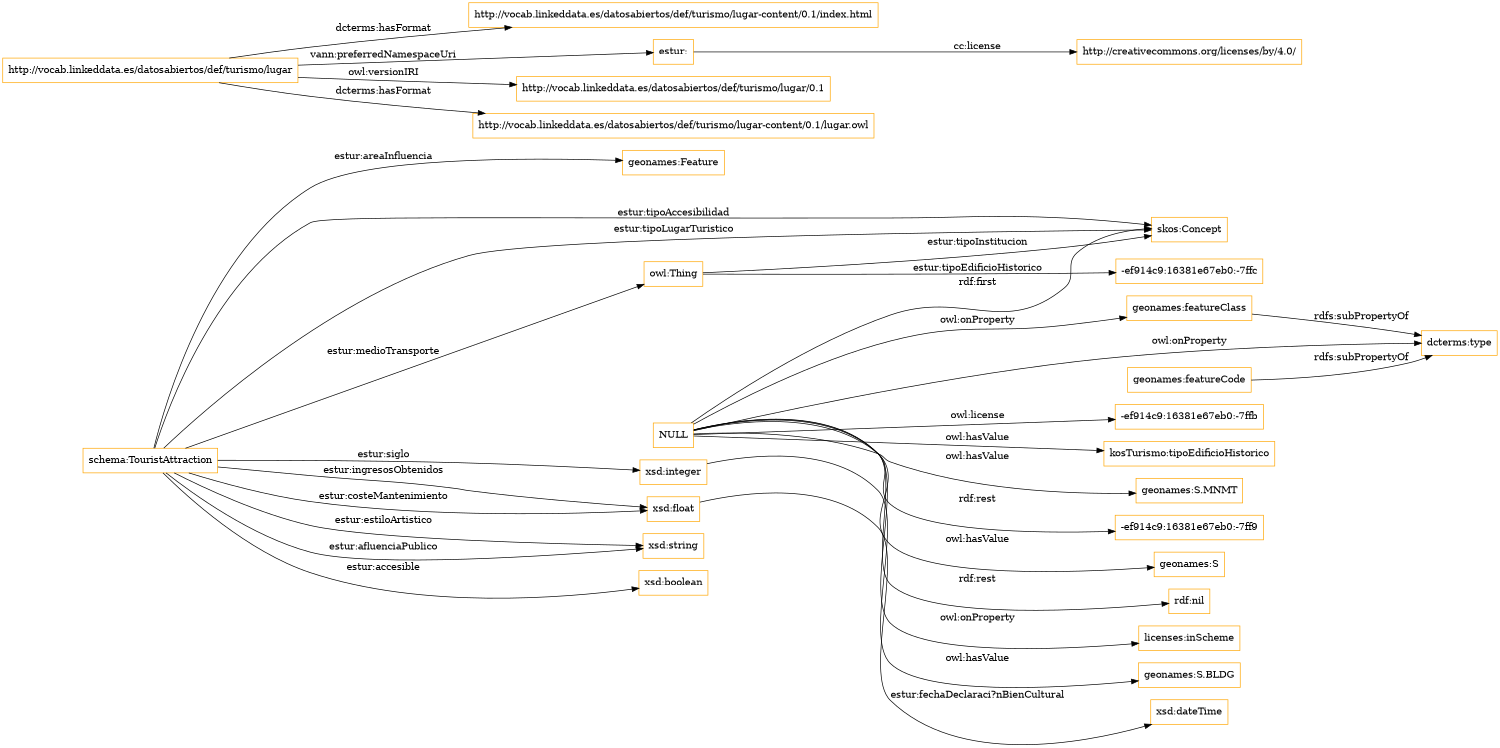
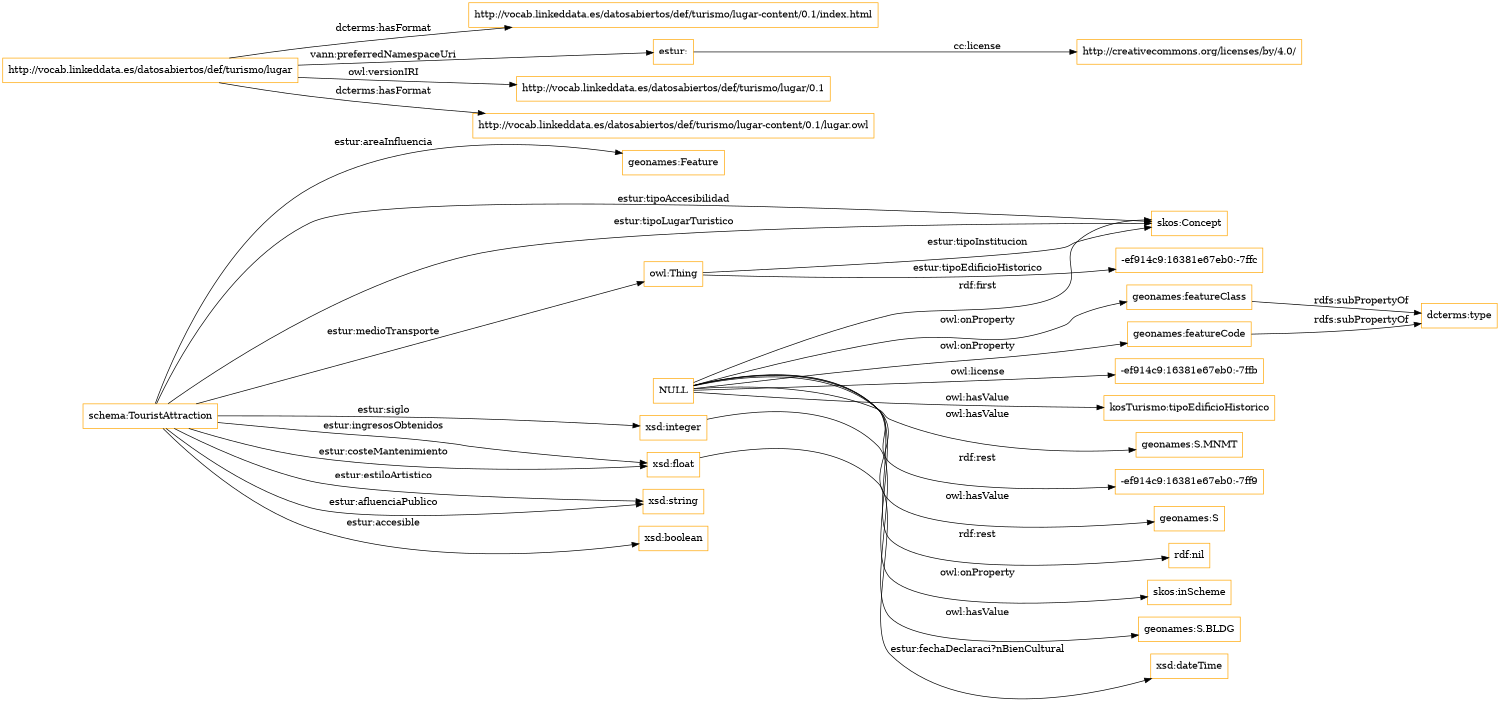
edge "NULL" -> "dcterms:type": now "NULL" -> "geonames:featureCode"
node "licenses:inScheme": label "licenses:inScheme" -> "skos:inScheme"
